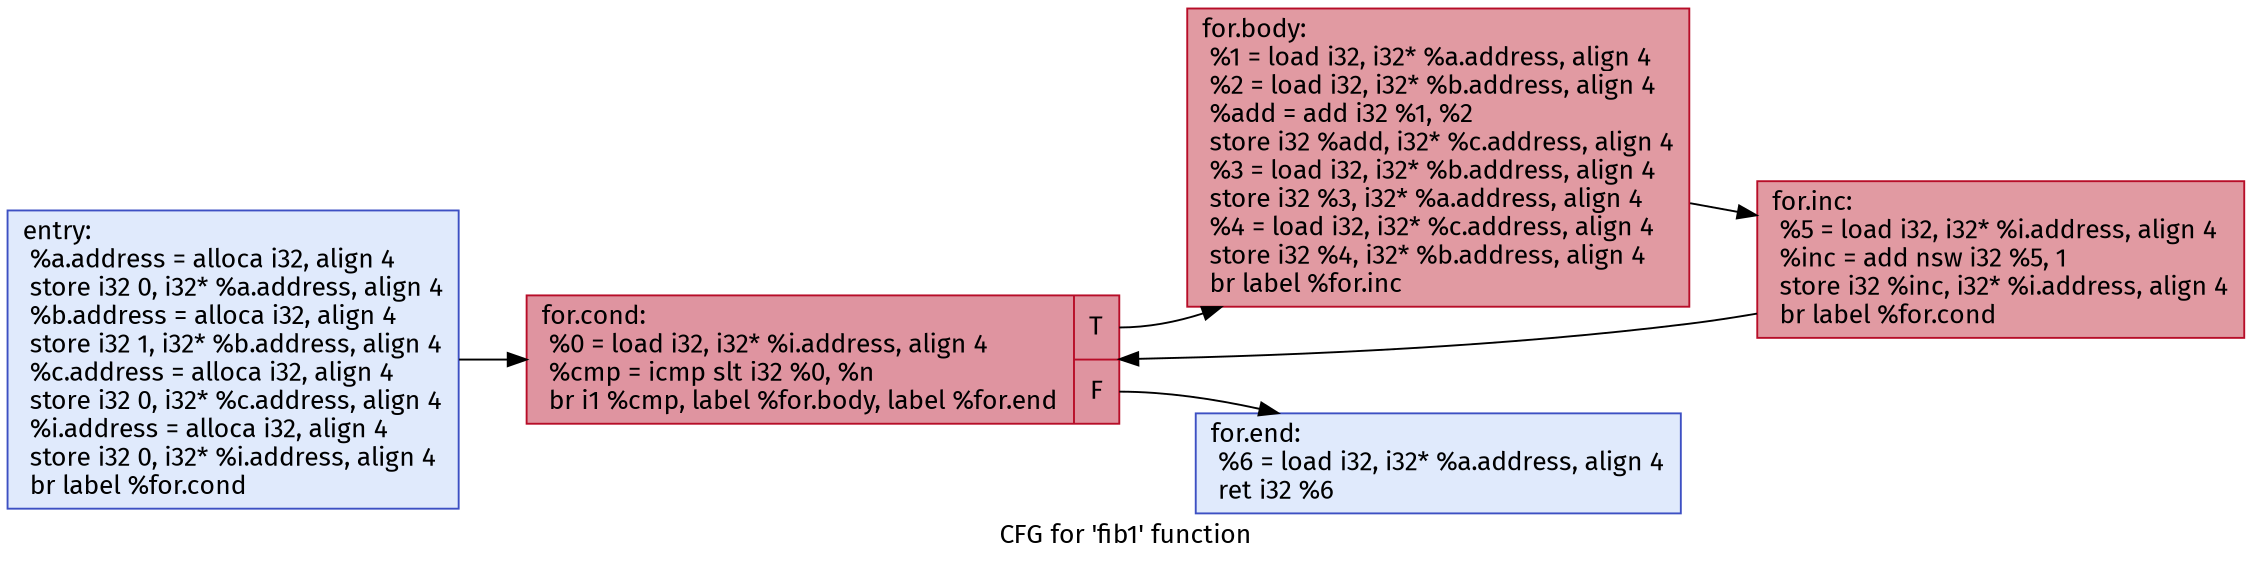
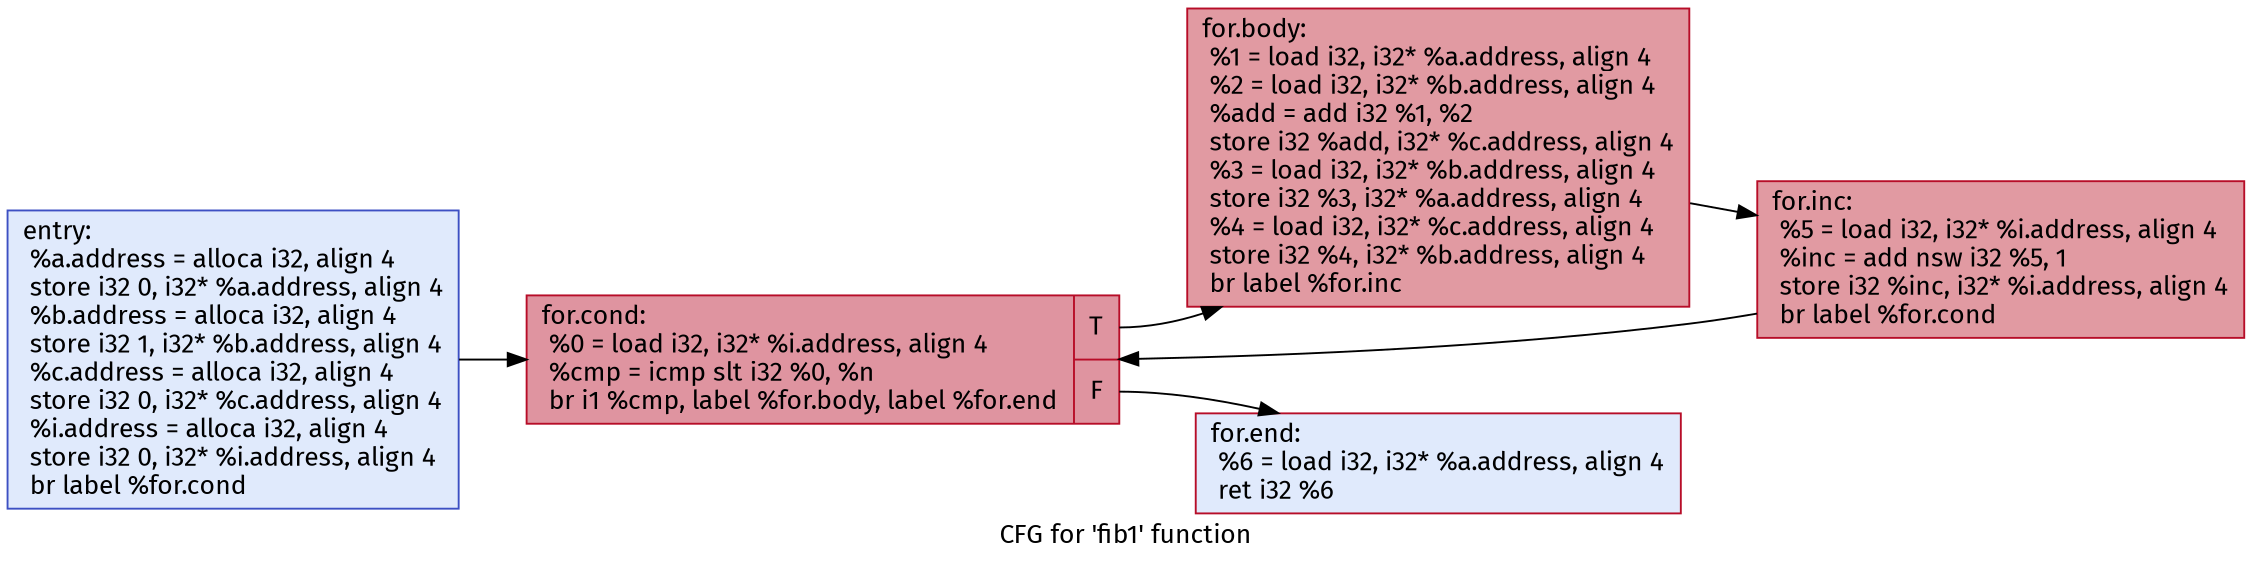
node "for.end:": color #3d50c3ff -> #b70d28ff
